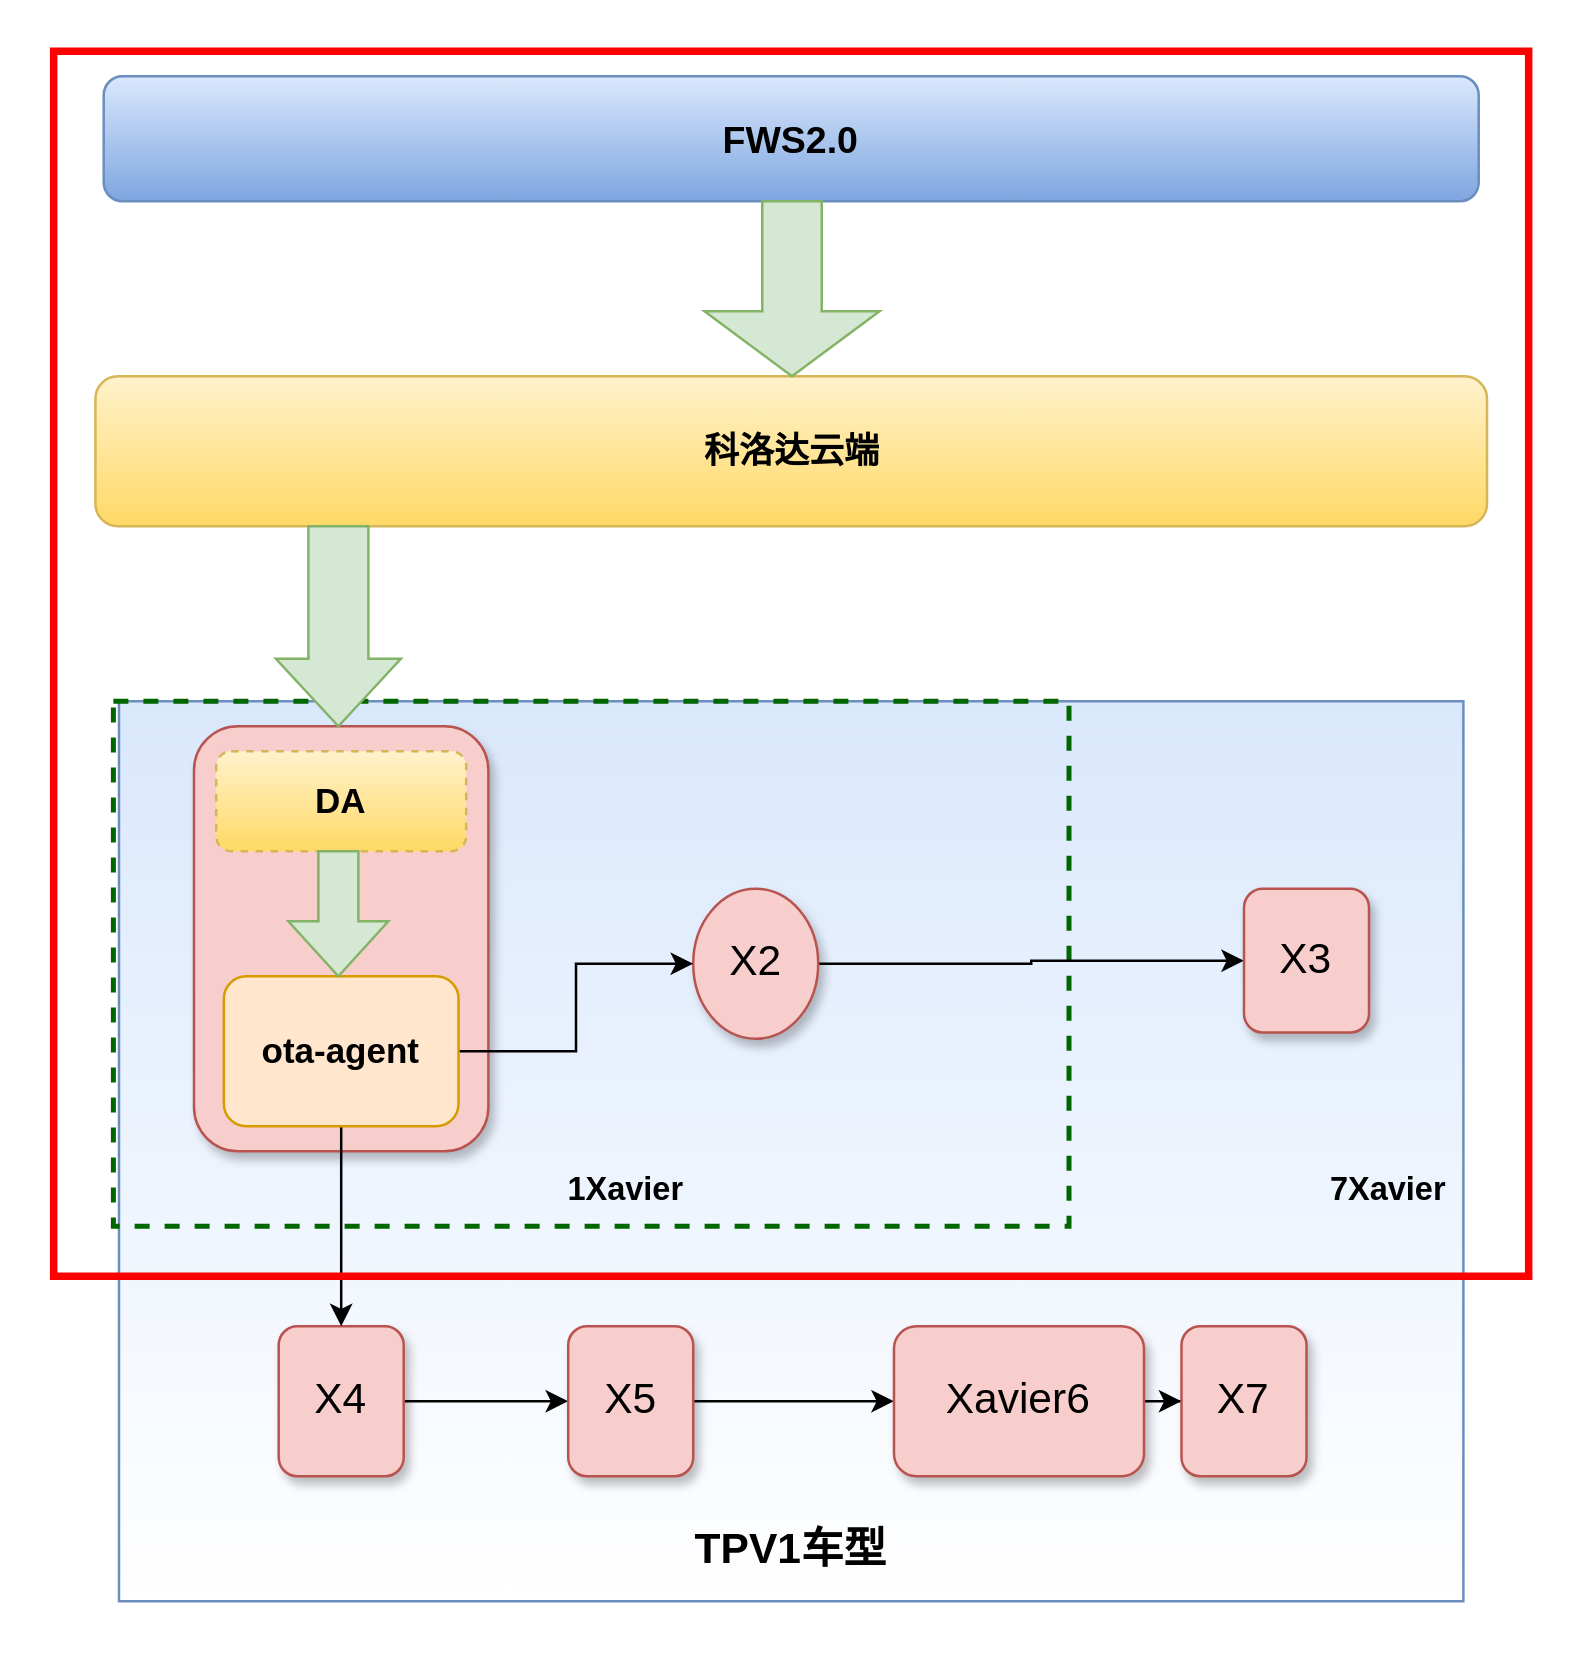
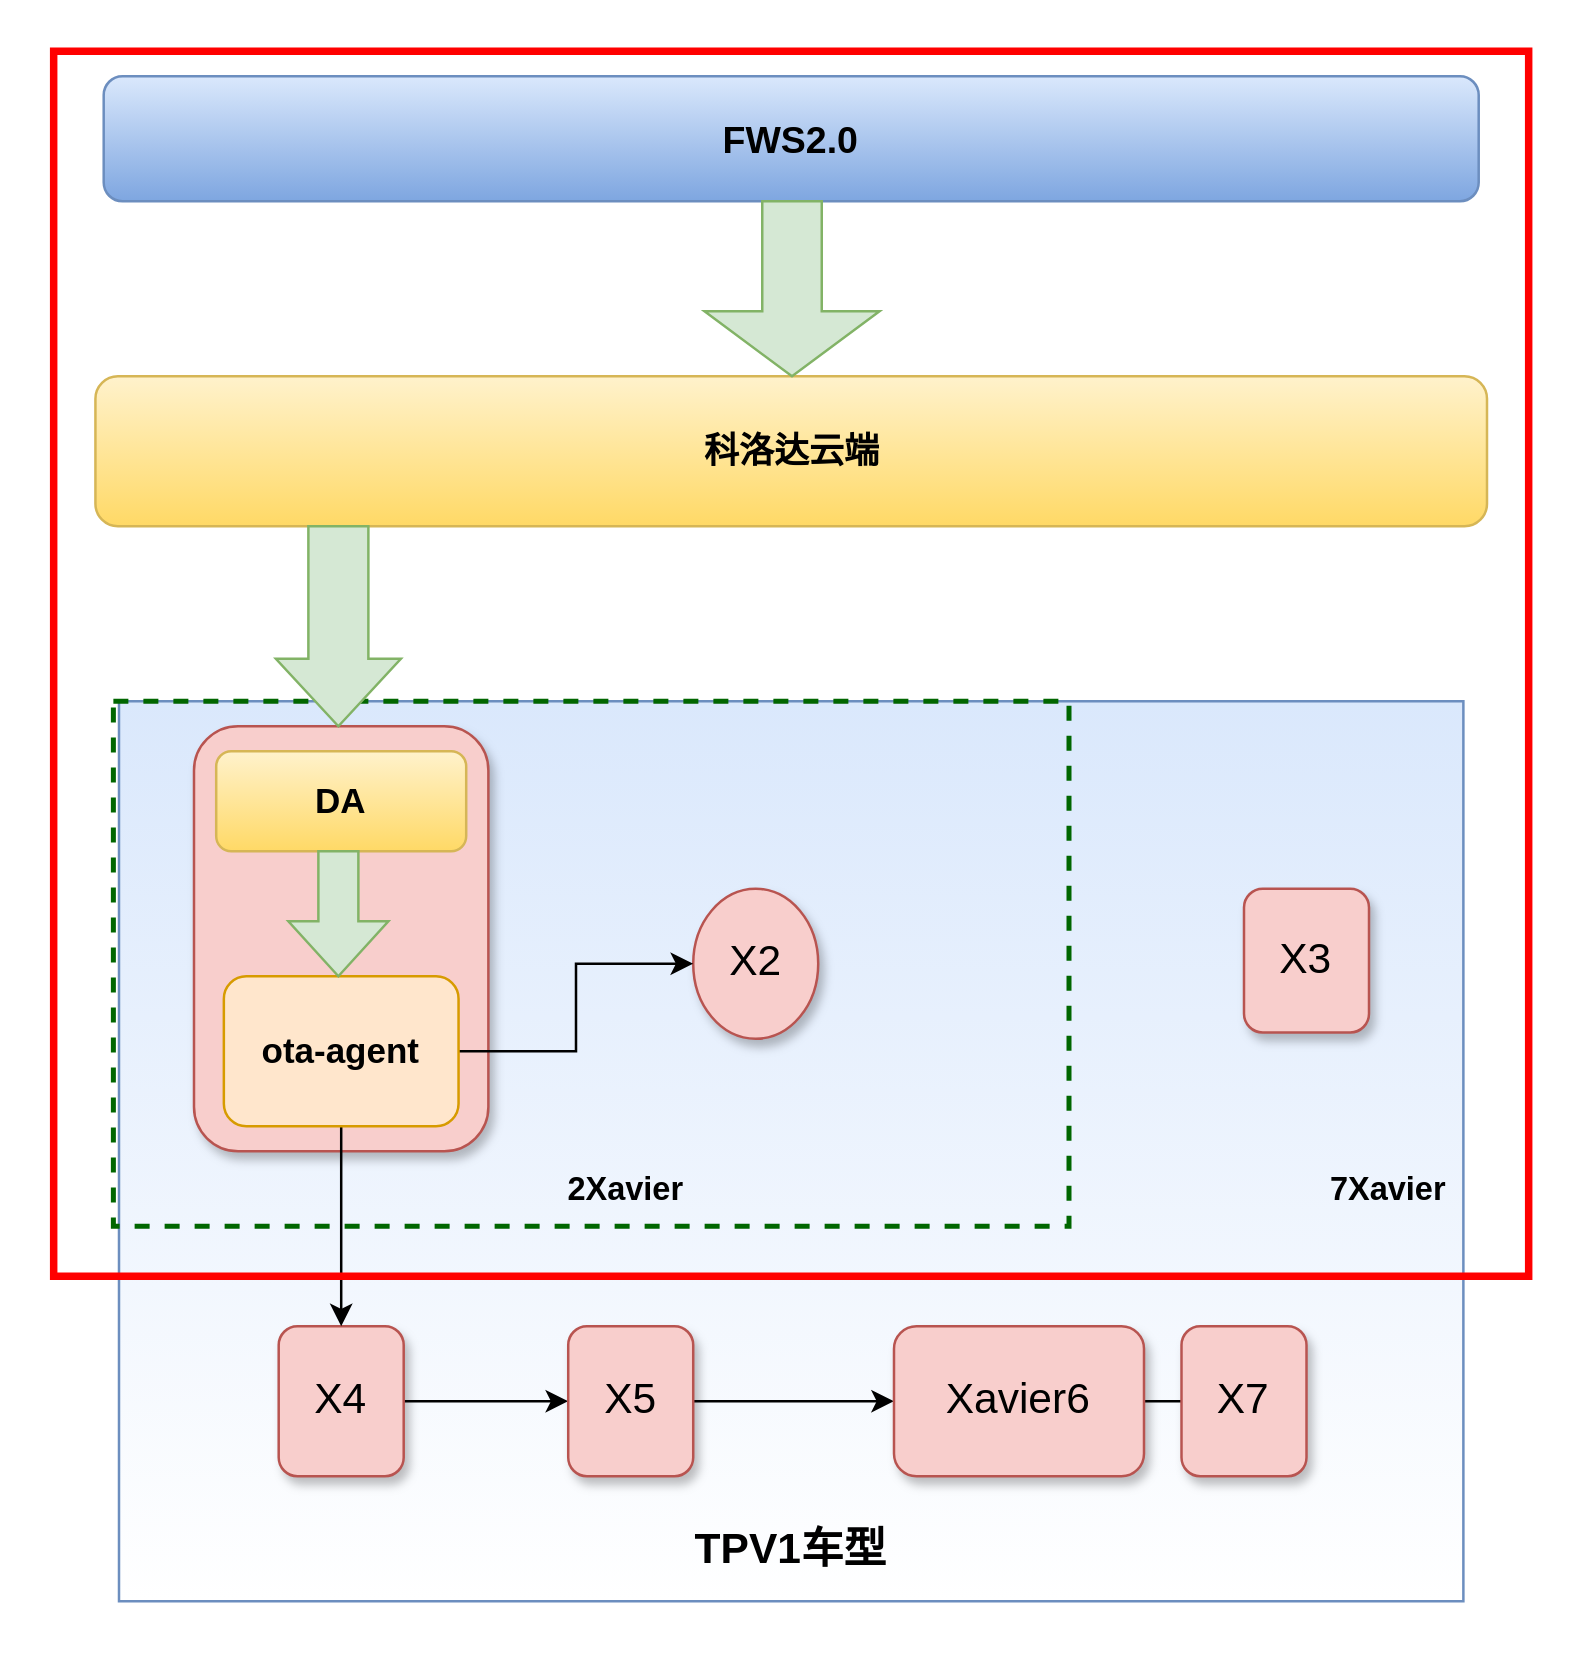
node "DA": style dashed -> solid
edge "X2" -> "X3": removed
node "1Xavier": label "1Xavier" -> "2Xavier"
edge "Xavier6" -> "X7": arrowhead classic -> none
